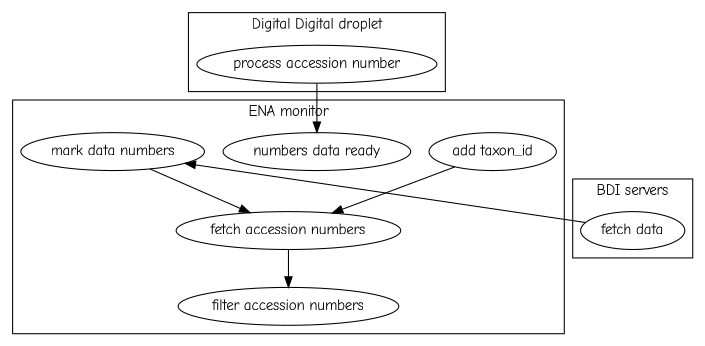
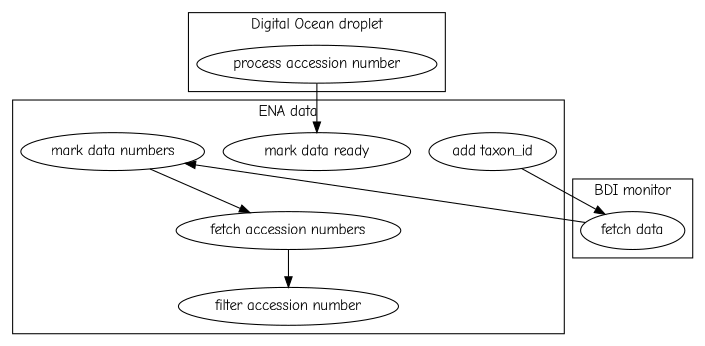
cluster "Digital Digital droplet": label "Digital Digital droplet" -> "Digital Ocean droplet"
cluster "ENA monitor": label "ENA monitor" -> "ENA data"
node "numbers data ready": label "numbers data ready" -> "mark data ready"
edge "add taxon_id" -> "fetch accession numbers": now "add taxon_id" -> "fetch data"
cluster "BDI servers": label "BDI servers" -> "BDI monitor"
node "filter accession numbers": label "filter accession numbers" -> "filter accession number"
